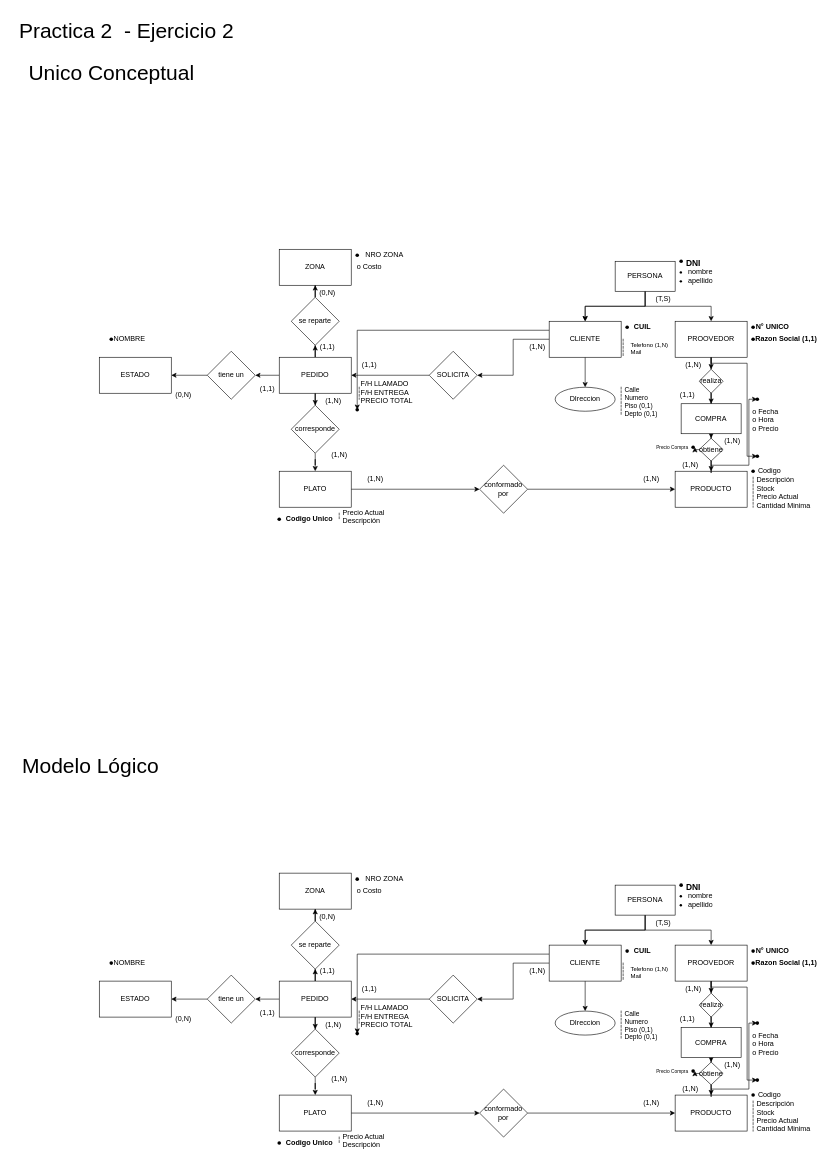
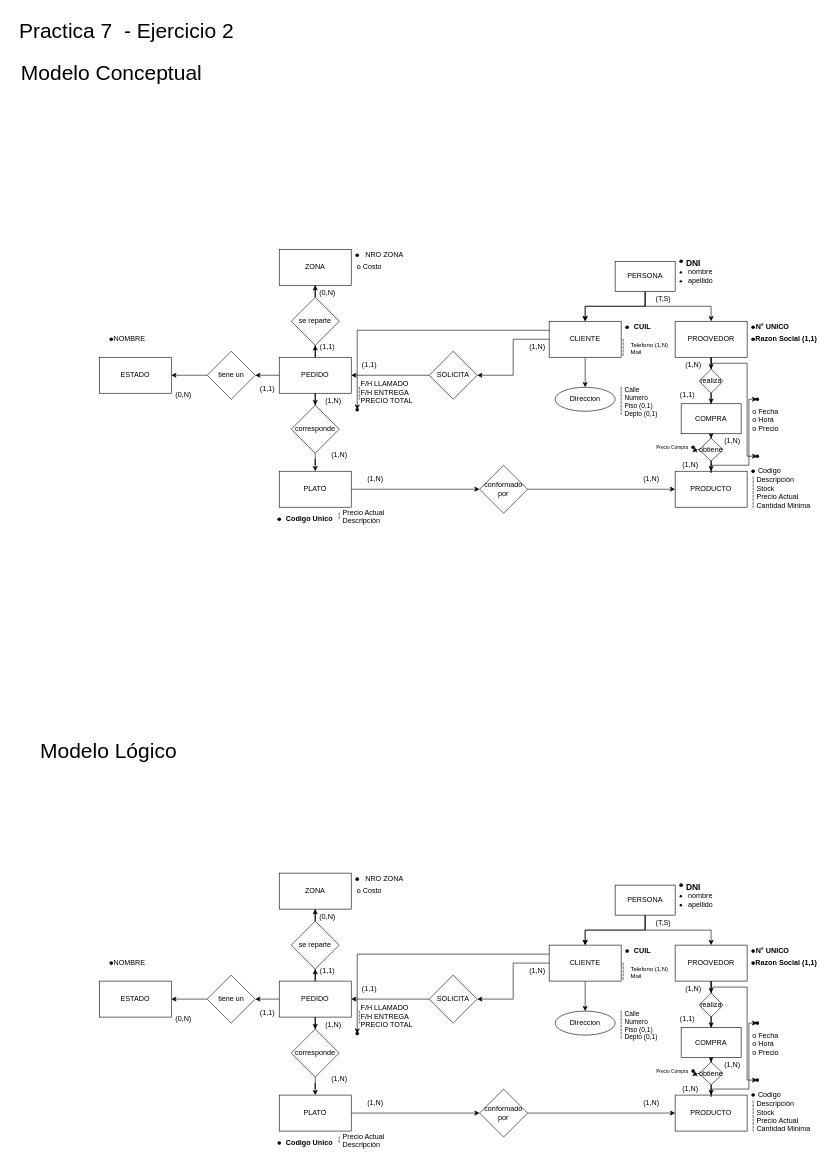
node "Practica 2 - Ejercicio 2": label "Practica 2 - Ejercicio 2" -> "Practica 7 - Ejercicio 2"
node "Unico Conceptual": label "Unico Conceptual" -> "Modelo Conceptual"
node "Modelo Lógico": moved (90, 765) -> (108, 750)
